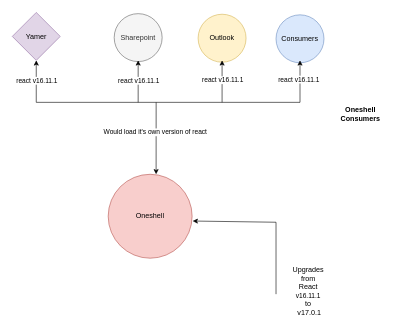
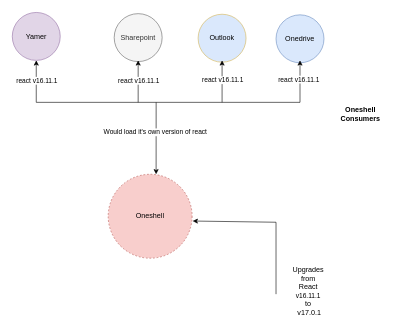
node "Yamer": shape diamond -> ellipse
node "Outlook": fillcolor #fff2cc -> #dae8fc
node "Consumers": label "Consumers" -> "Onedrive"
node "Oneshell": style solid -> dashed
